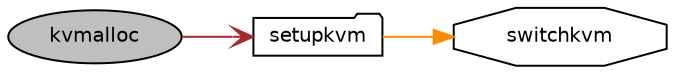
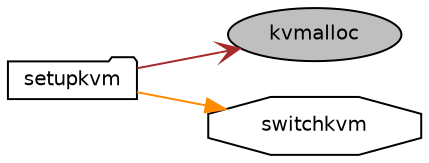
edge "kvmalloc" -> "setupkvm": reversed
